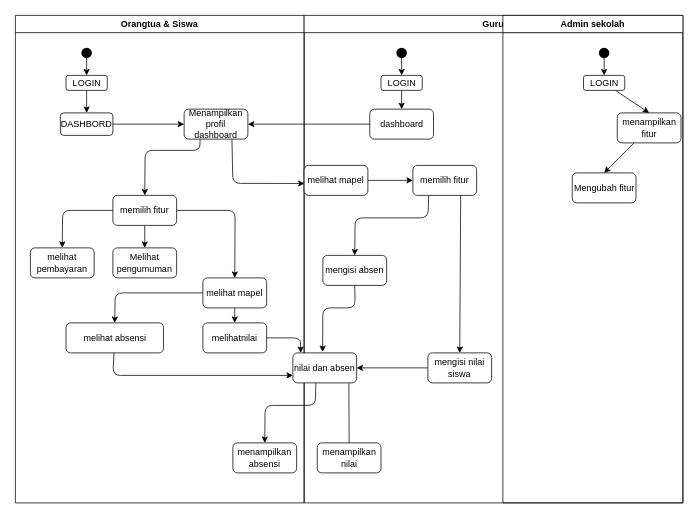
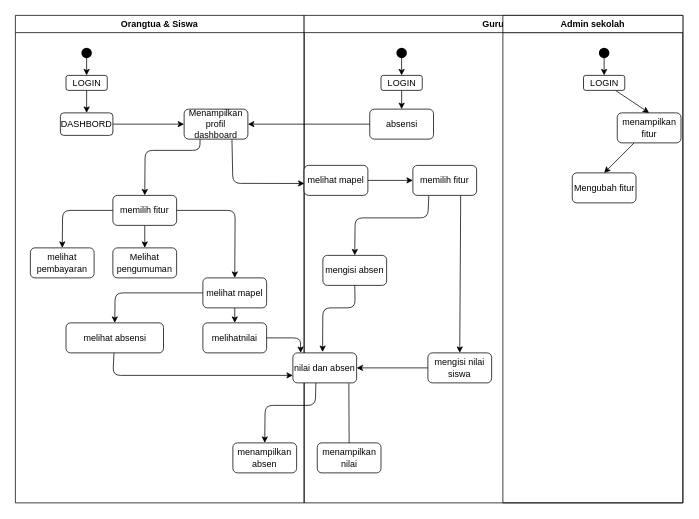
node "dashboard": label "dashboard" -> "absensi"
node "menampilkan absensi": label "menampilkan absensi" -> "menampilkan absen"
